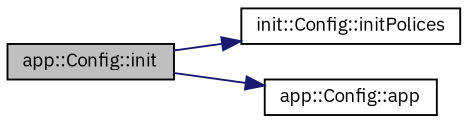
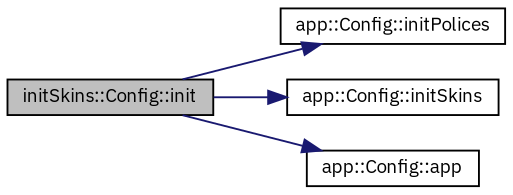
node "init::Config::initPolices": label "init::Config::initPolices" -> "app::Config::initPolices"
node "app::Config::init": label "app::Config::init" -> "initSkins::Config::init"
node "app::Config::initSkins": added
